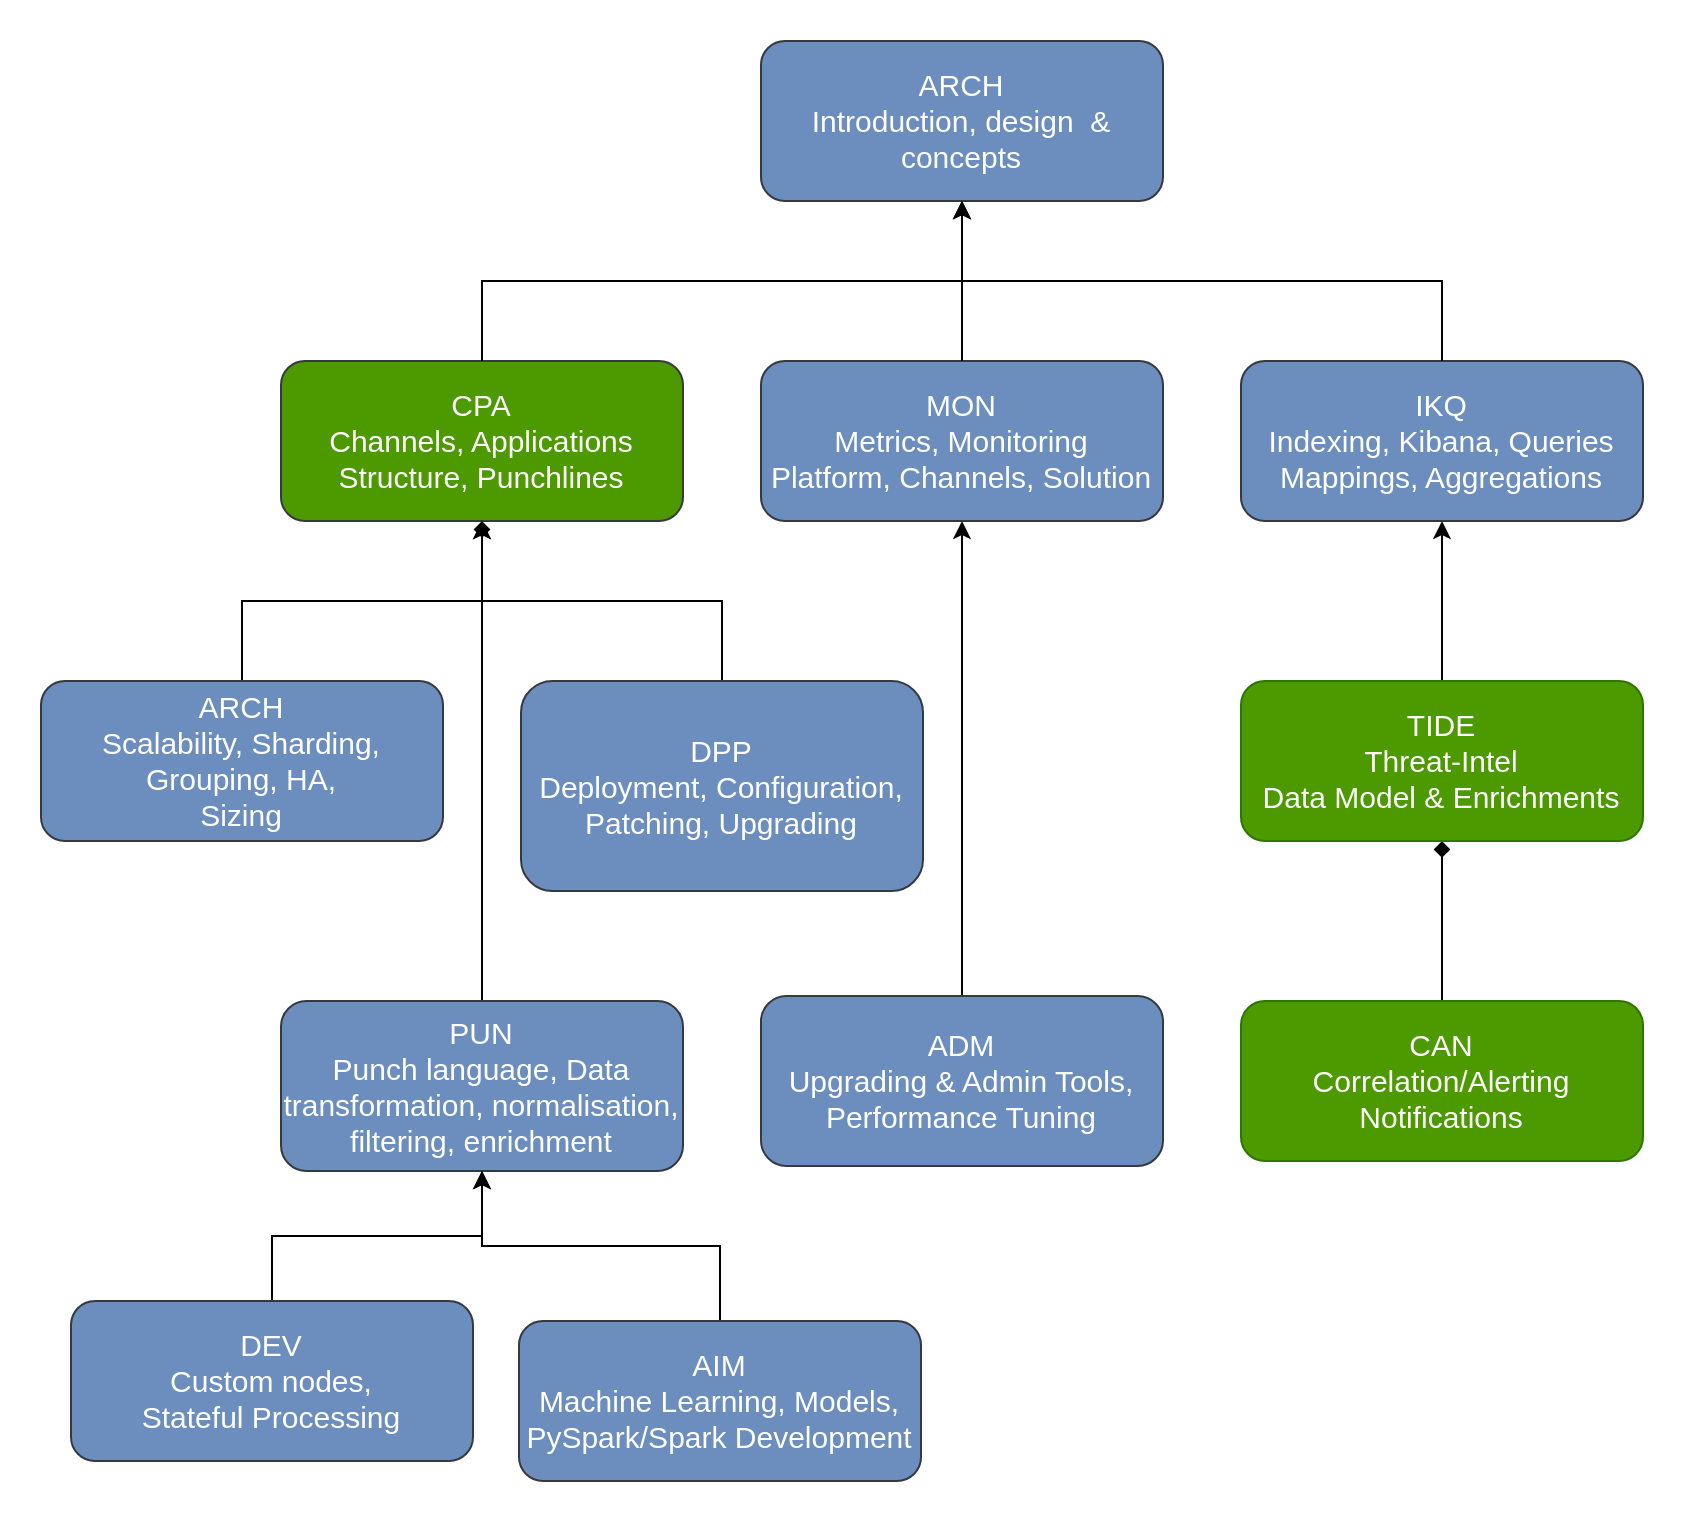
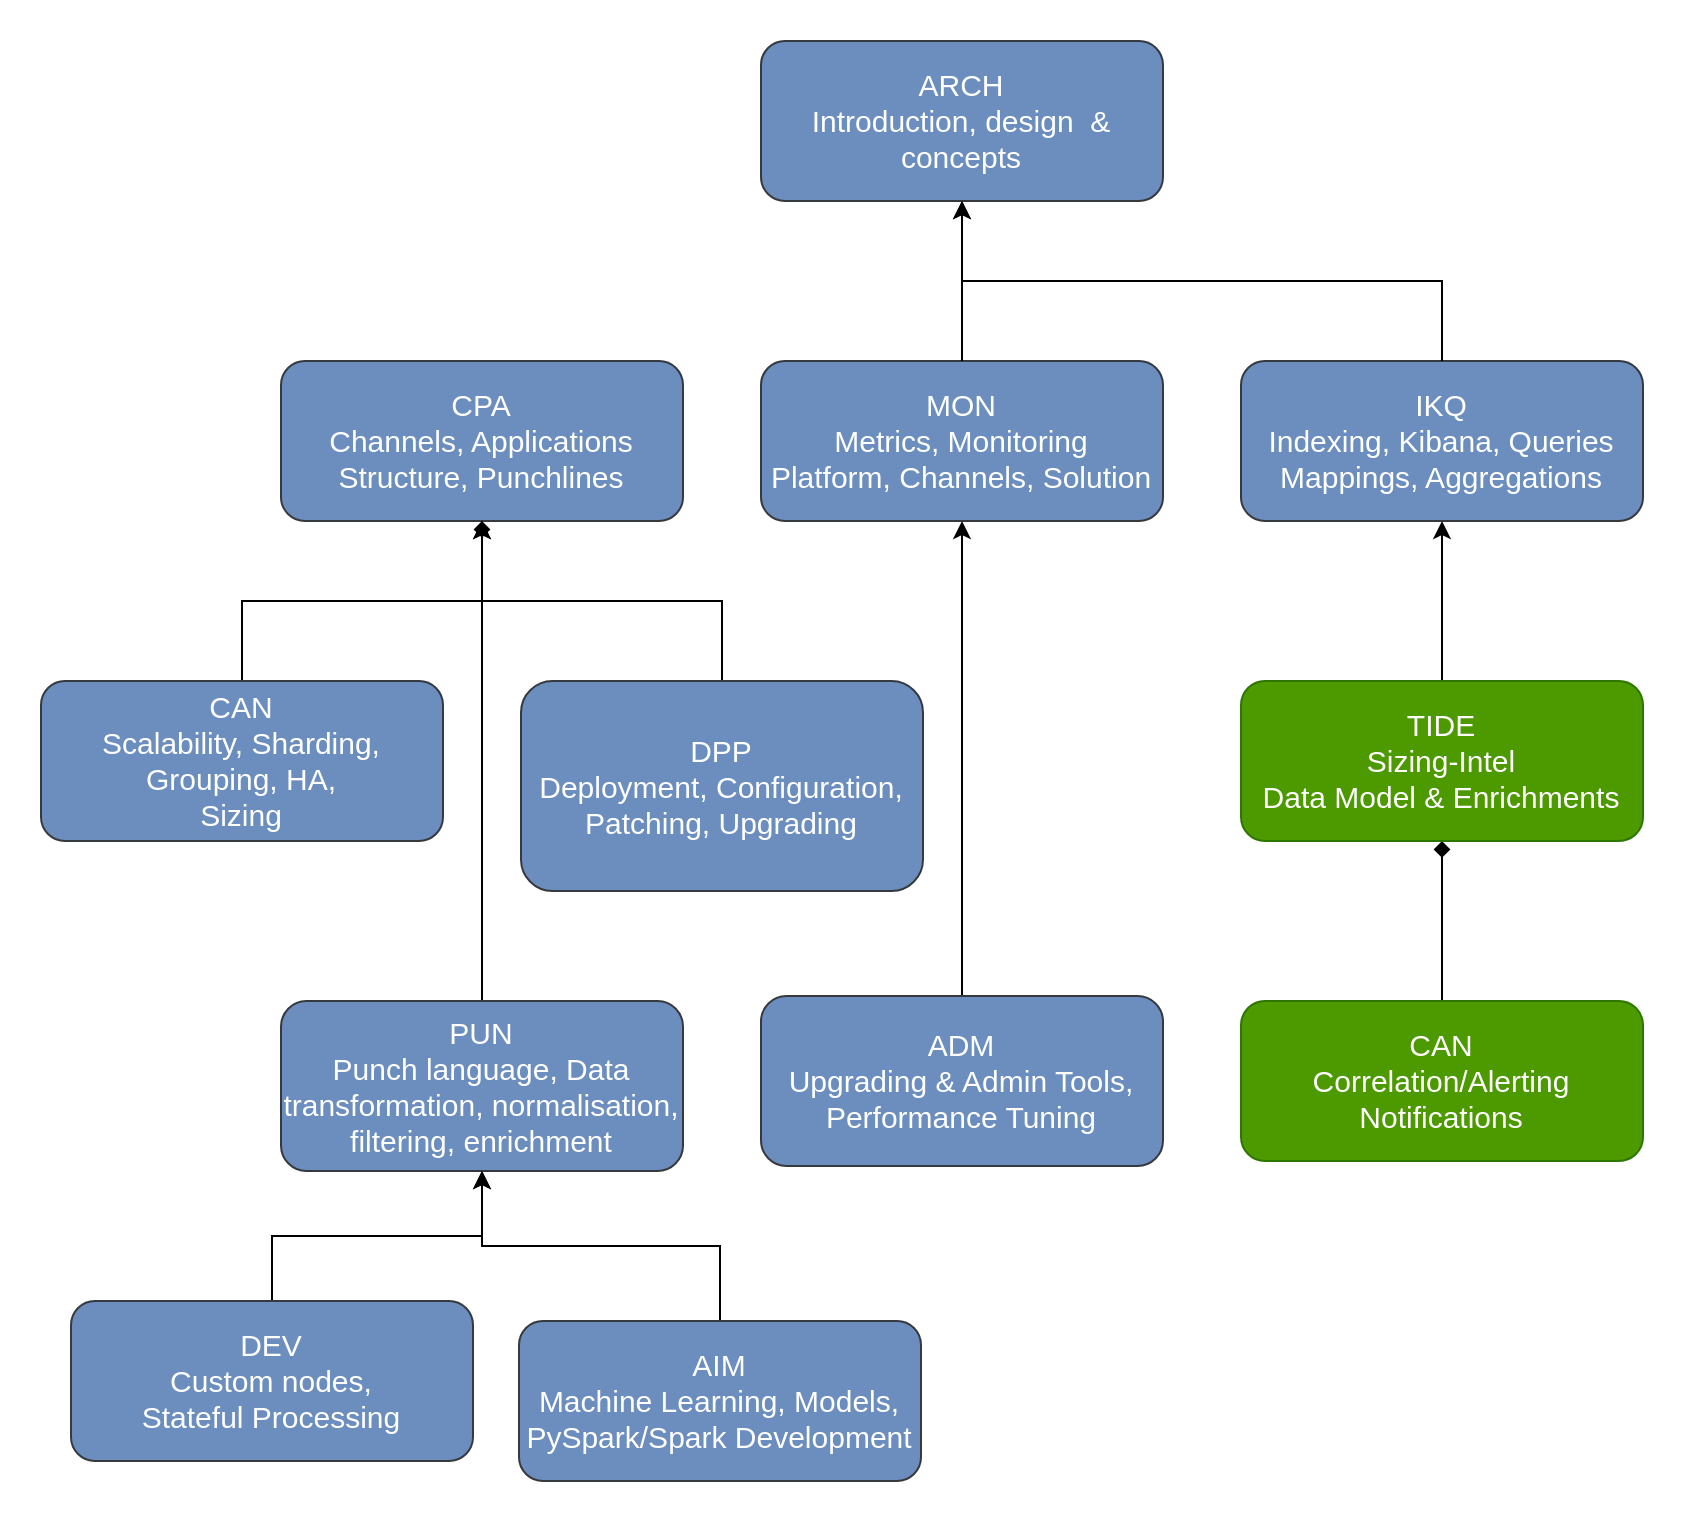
edge "CPA Channels, Applications Structure, Punchlines" -> "ARCH Introduction, design & concepts": removed
node "CPA Channels, Applications Structure, Punchlines": fillcolor #4d9900 -> #6c8ebf
node "ARCH Scalability, Sharding, Grouping, HA, Sizing": label "ARCH Scalability, Sharding, Grouping, HA, Sizing" -> "CAN Scalability, Sharding, Grouping, HA, Sizing"
node "TIDE Threat-Intel Data Model & Enrichments": label "TIDE Threat-Intel Data Model & Enrichments" -> "TIDE Sizing-Intel Data Model & Enrichments"
